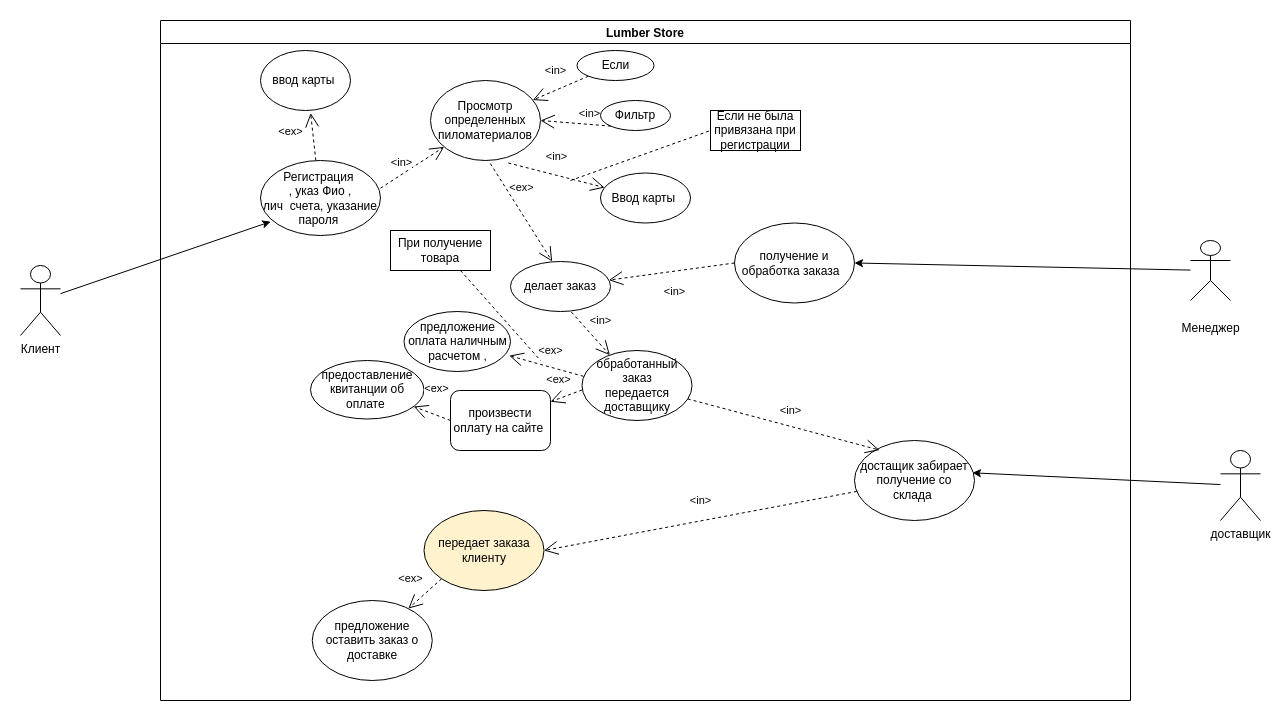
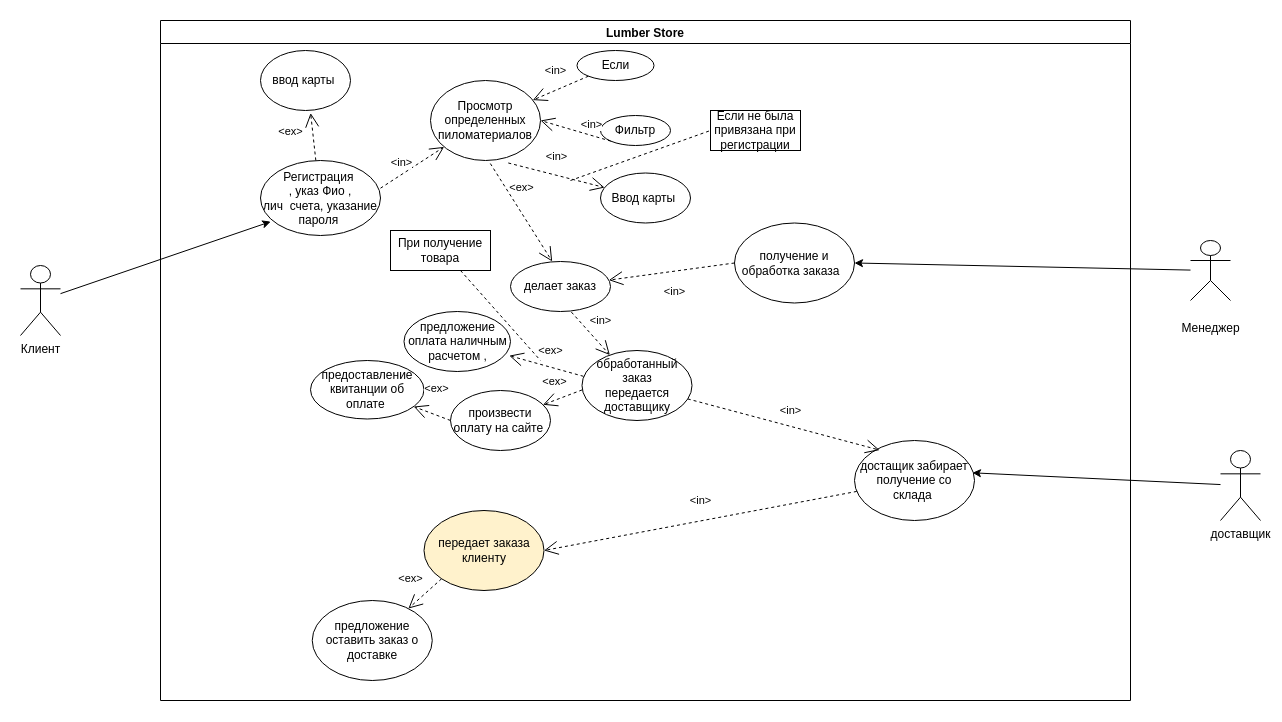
node "Фильтр": moved (636, 116) -> (636, 131)
node "произвести оплату на сайте": shape rounded rectangle -> ellipse
